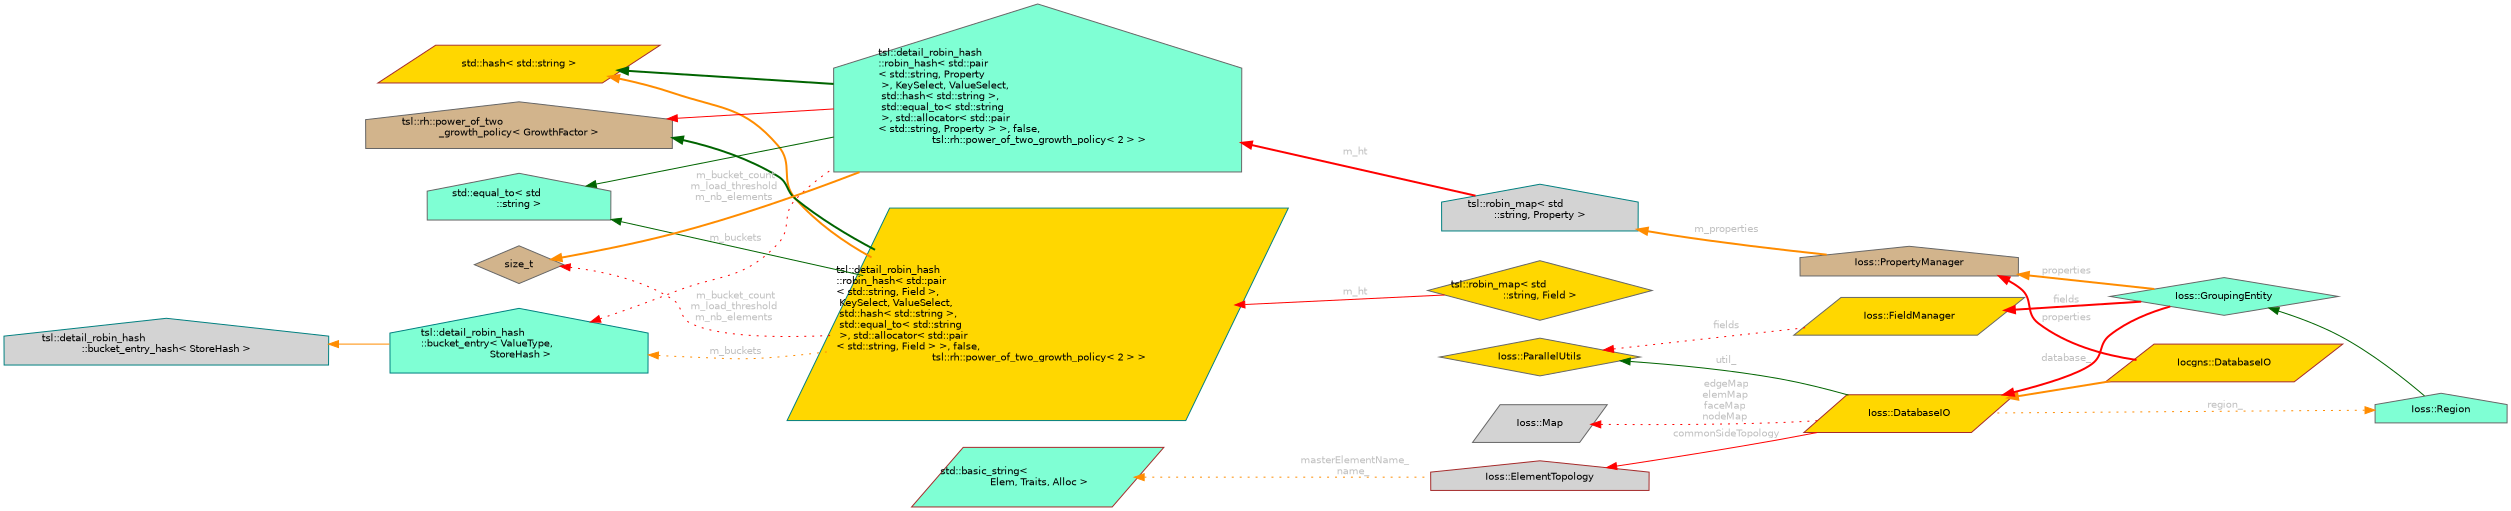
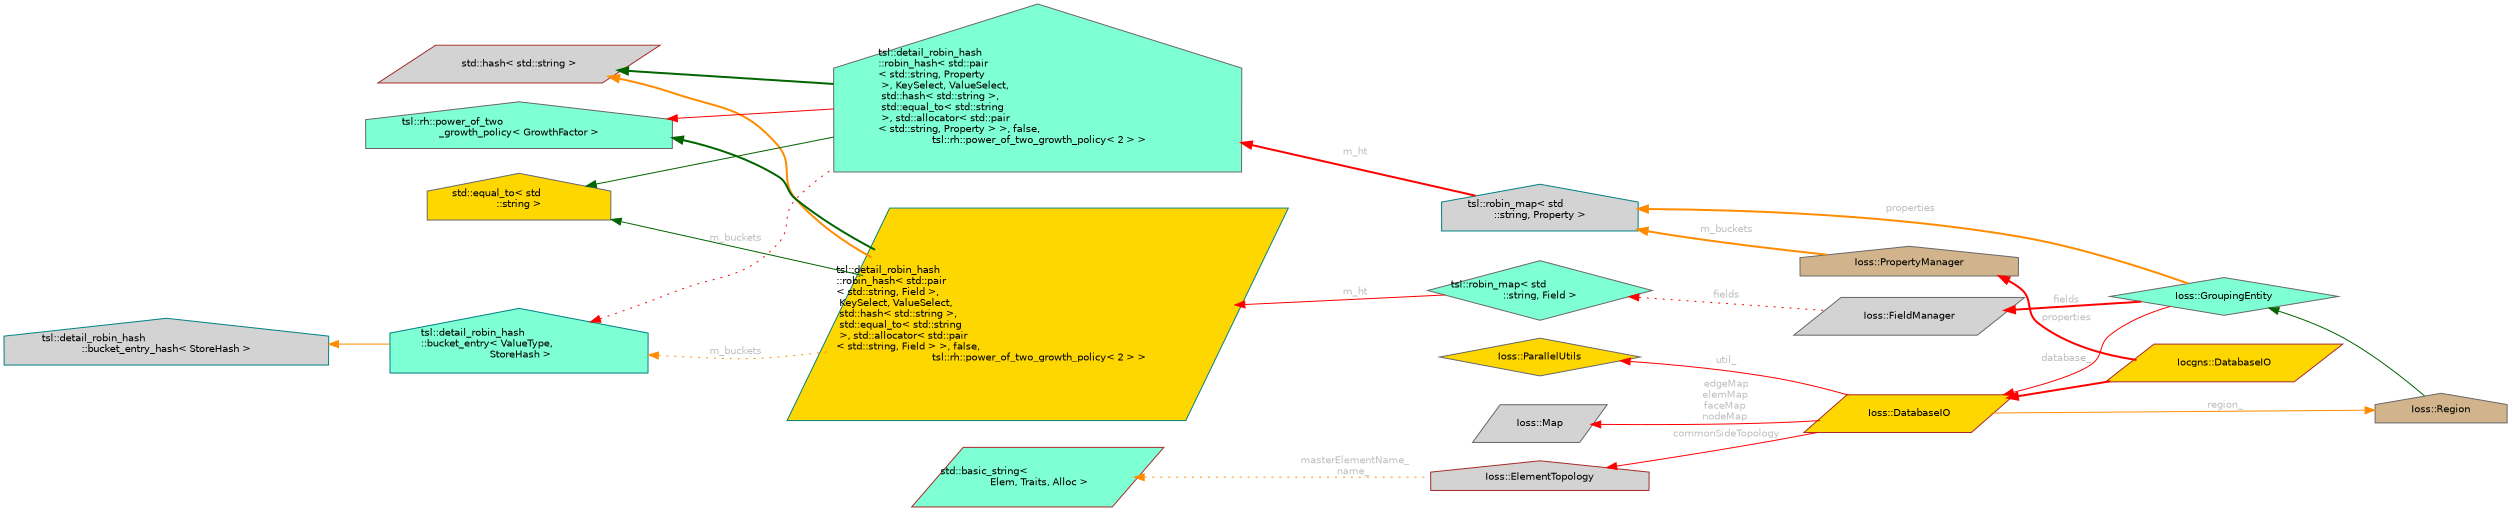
node "std::hash< std::string >": fillcolor gold -> lightgrey
node "tsl::rh::power_of_two _growth_policy< GrowthFactor >": fillcolor tan -> aquamarine
node "std::equal_to< std ::string >": fillcolor aquamarine -> gold
edge "Ioss::PropertyManager" -> "tsl::robin_map< std ::string, Property >": label " m_properties" -> " m_buckets"
node "size_t": removed
edge "Ioss::GroupingEntity" -> "Ioss::PropertyManager": now "Ioss::GroupingEntity" -> "tsl::robin_map< std ::string, Property >"
node "tsl::robin_map< std ::string, Field >": fillcolor gold -> aquamarine
node "Ioss::FieldManager": fillcolor gold -> lightgrey
edge "Ioss::FieldManager" -> "Ioss::ParallelUtils": now "Ioss::FieldManager" -> "tsl::robin_map< std ::string, Field >"
edge "Ioss::GroupingEntity" -> "Ioss::DatabaseIO": style bold -> solid
edge "Ioss::DatabaseIO" -> "Ioss::ParallelUtils": color darkgreen -> red
edge "Iocgns::DatabaseIO" -> "Ioss::DatabaseIO": color darkorange -> red
node "Ioss::Region": fillcolor aquamarine -> tan
edge "Ioss::DatabaseIO" -> "Ioss::Region": style dotted -> solid
edge "Ioss::DatabaseIO" -> "Ioss::Map": style dotted -> solid
